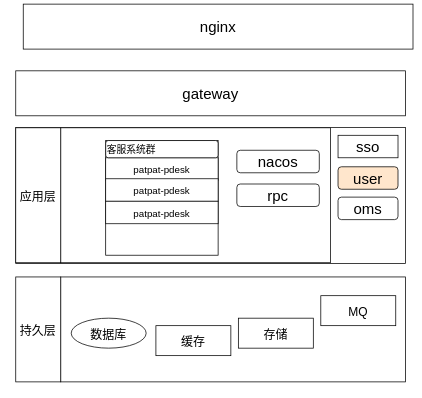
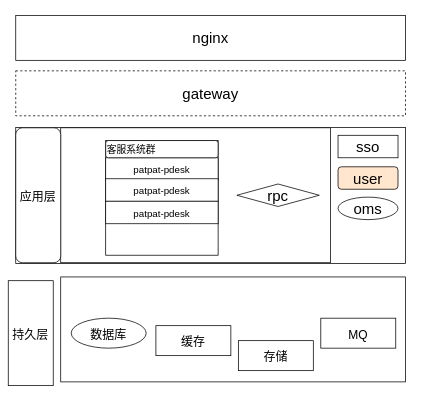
node "nginx": moved (218, 27) -> (210, 38)
node "gateway": style solid -> dashed
node "nacos": removed
node "应用层": shape rectangle -> rounded rectangle
node "rpc": shape rounded rectangle -> diamond
node "oms": shape rounded rectangle -> ellipse
node "MQ": moved (358, 311) -> (358, 333)
node "持久层": moved (38, 330) -> (30, 333)
node "存储": moved (276, 333) -> (276, 356)
